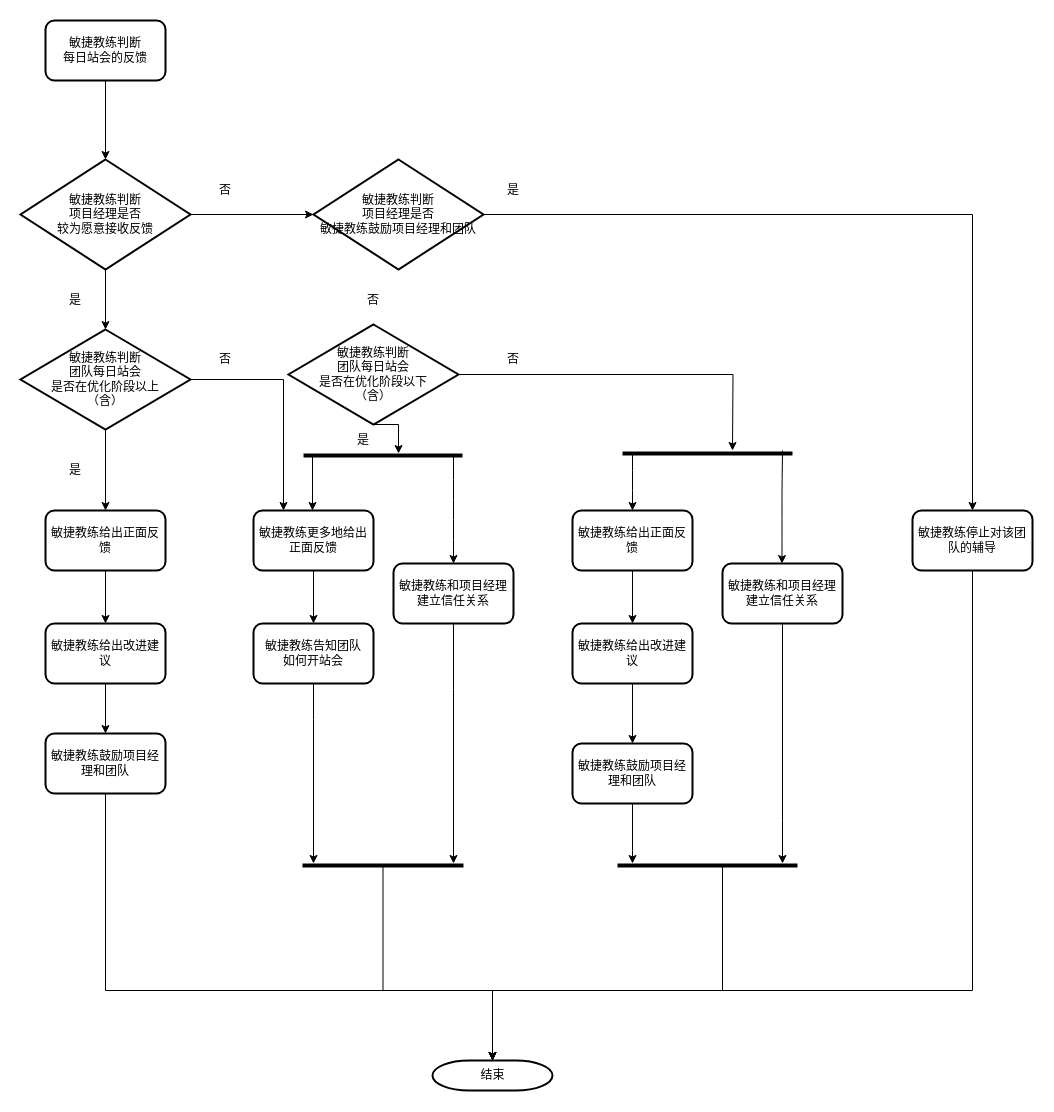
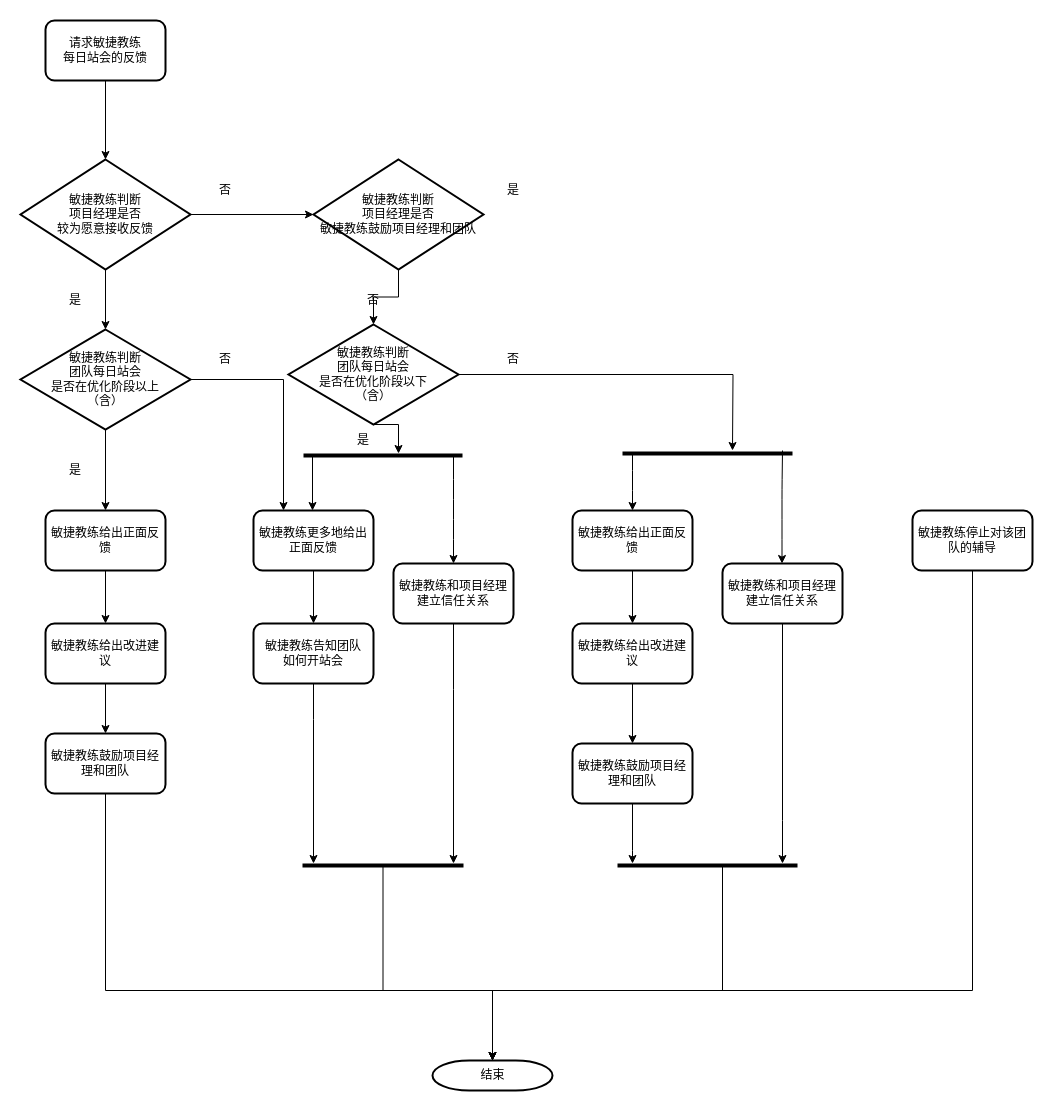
node "敏捷教练判断 每日站会的反馈": label "敏捷教练判断 每日站会的反馈" -> "请求敏捷教练 每日站会的反馈"
edge "敏捷教练判断 项目经理是否 敏捷教练鼓励项目经理和团队" -> "敏捷教练停止对该团队的辅导": removed
edge "敏捷教练判断 项目经理是否 敏捷教练鼓励项目经理和团队" -> "敏捷教练判断 团队每日站会 是否在优化阶段以下 （含）": added
